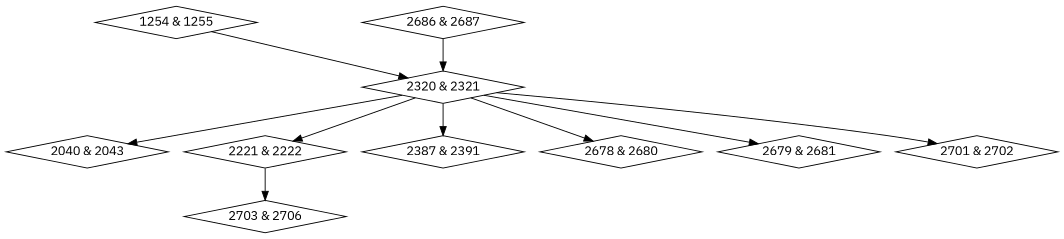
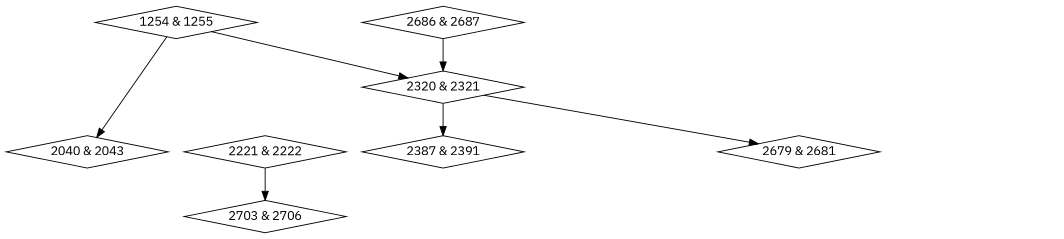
edge "2320 & 2321" -> "2221 & 2222": removed
edge "2320 & 2321" -> "2040 & 2043": now "1254 & 1255" -> "2040 & 2043"
node "2678 & 2680": removed
node "2701 & 2702": removed
